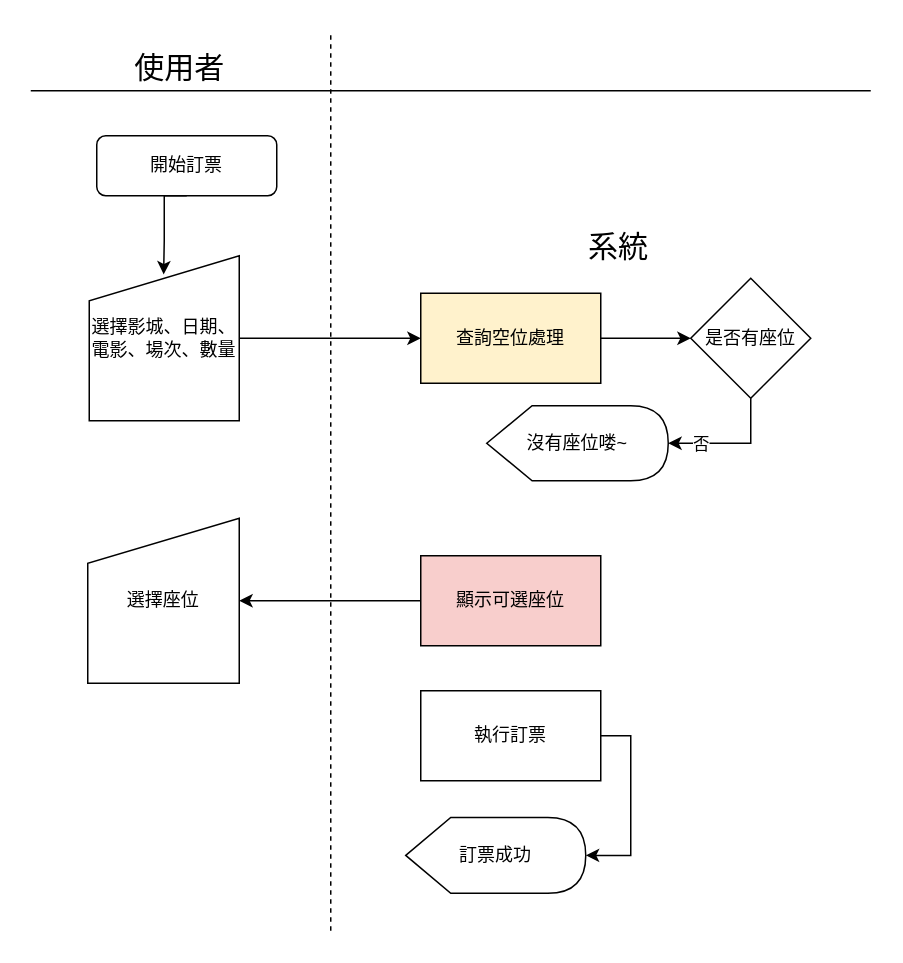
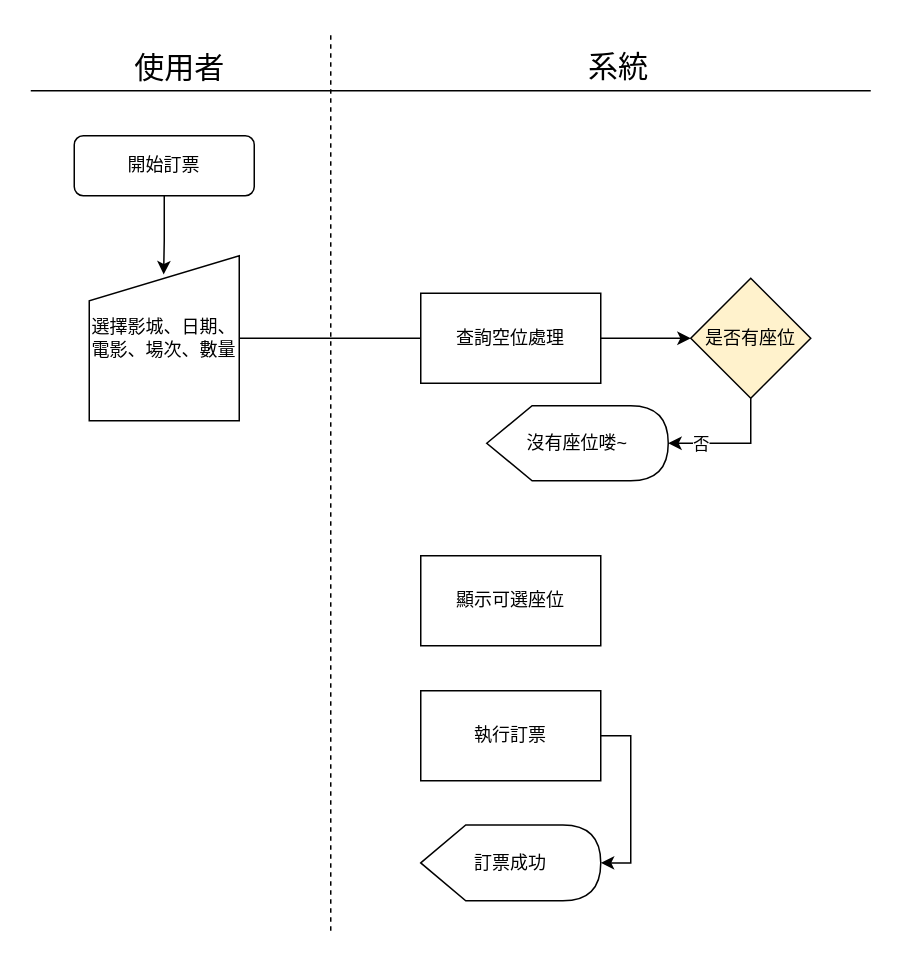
node "開始訂票": moved (187, 166) -> (164, 166)
node "系統": moved (623, 240) -> (623, 60)
edge "選擇影城、日期、電影、場次、數量" -> "查詢空位處理": arrowhead classic -> none
node "查詢空位處理": fillcolor #fff2cc -> #ffffff
node "是否有座位": fillcolor #ffffff -> #fff2cc
node "選擇座位": removed
edge "顯示可選座位" -> "選擇座位": removed
node "顯示可選座位": fillcolor #f8cecc -> #ffffff
node "訂票成功": moved (496, 855) -> (511, 863)
